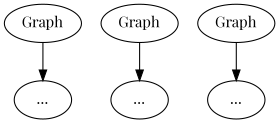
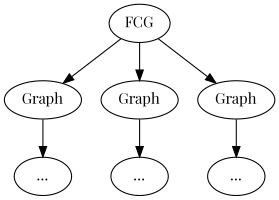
node "FCG": added
